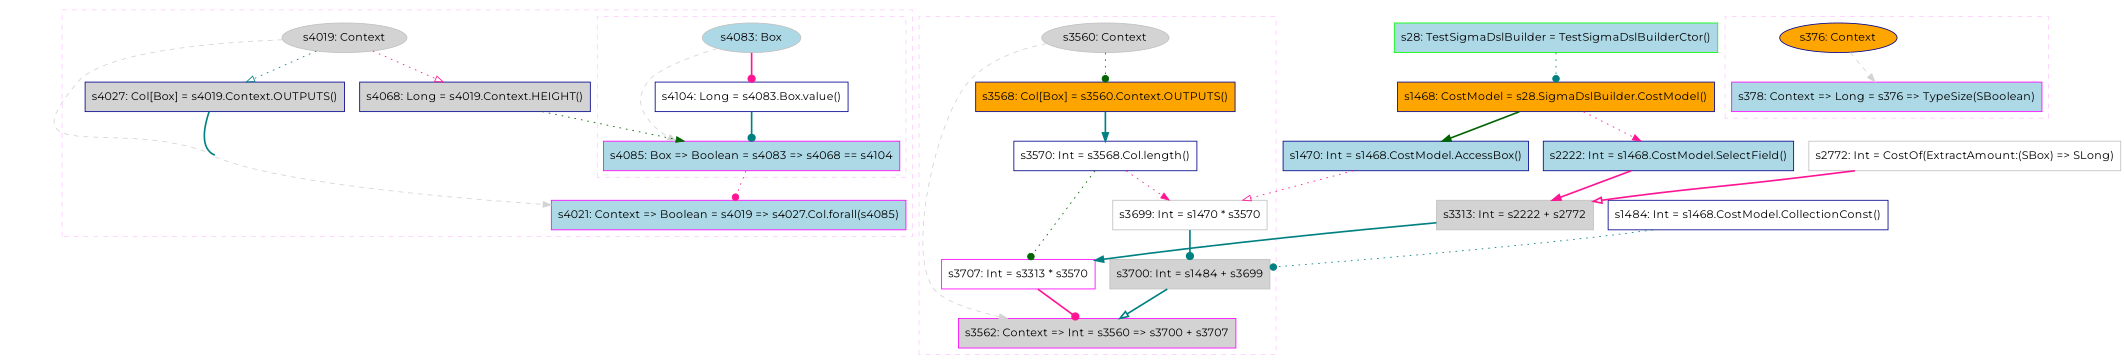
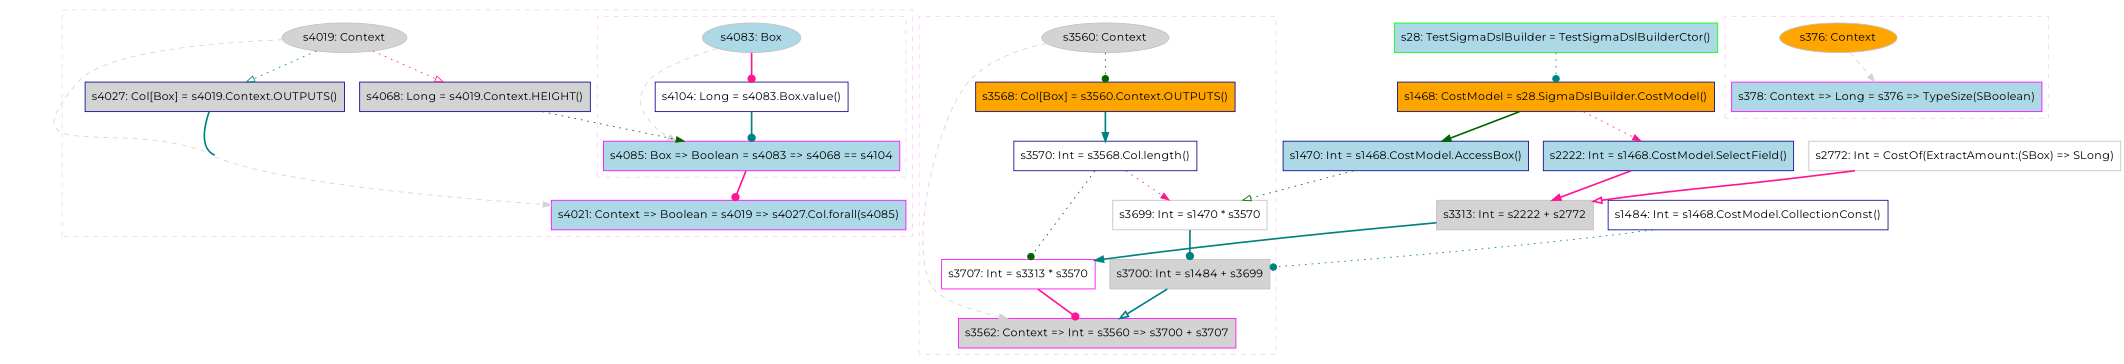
node "s376: Context": color darkblue -> gray
edge "s4085: Box => Boolean = s4083 => s4068 == s4104" -> "s4021: Context => Boolean = s4019 => s4027.Col.forall(s4085)": style dotted -> bold
edge "s1470: Int = s1468.CostModel.AccessBox()" -> "s3699: Int = s1470 * s3570": color deeppink -> darkgreen
